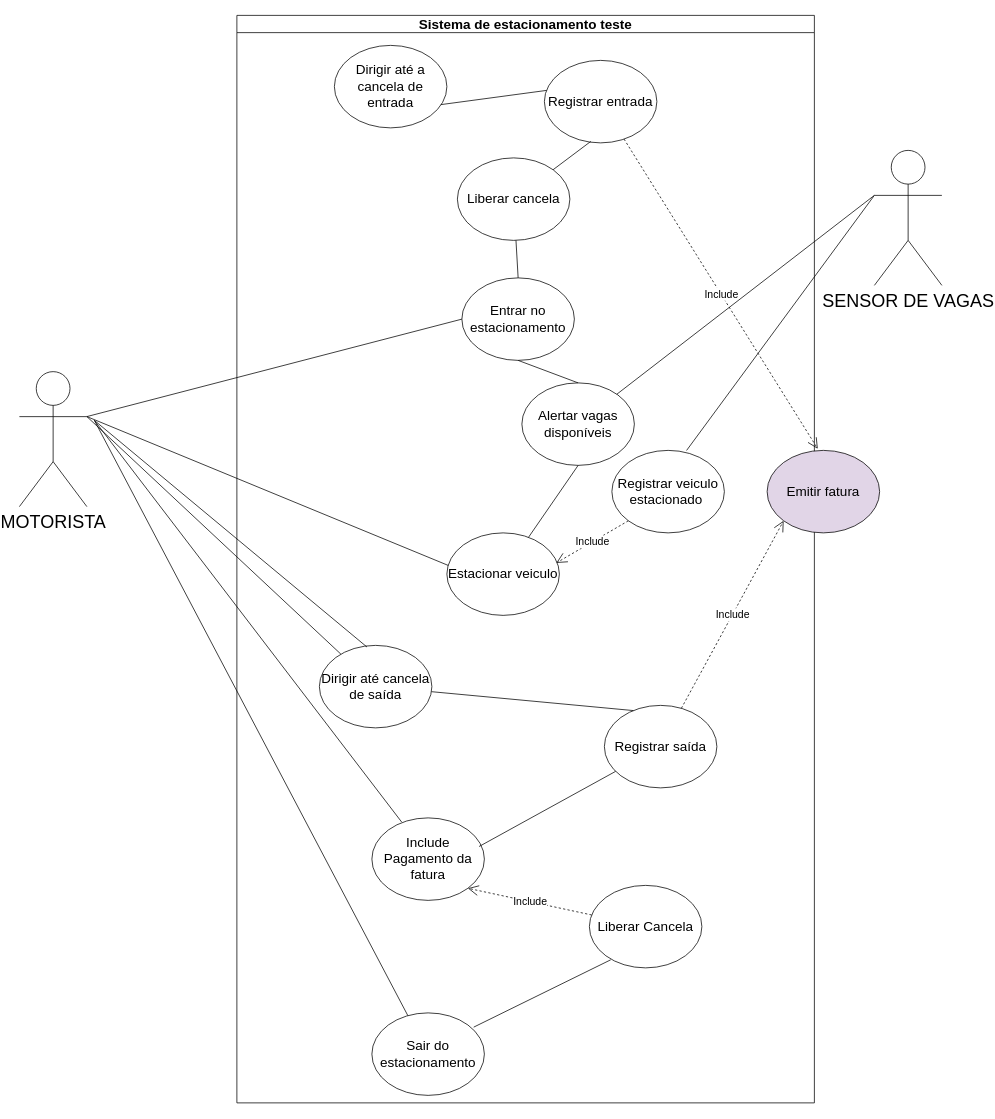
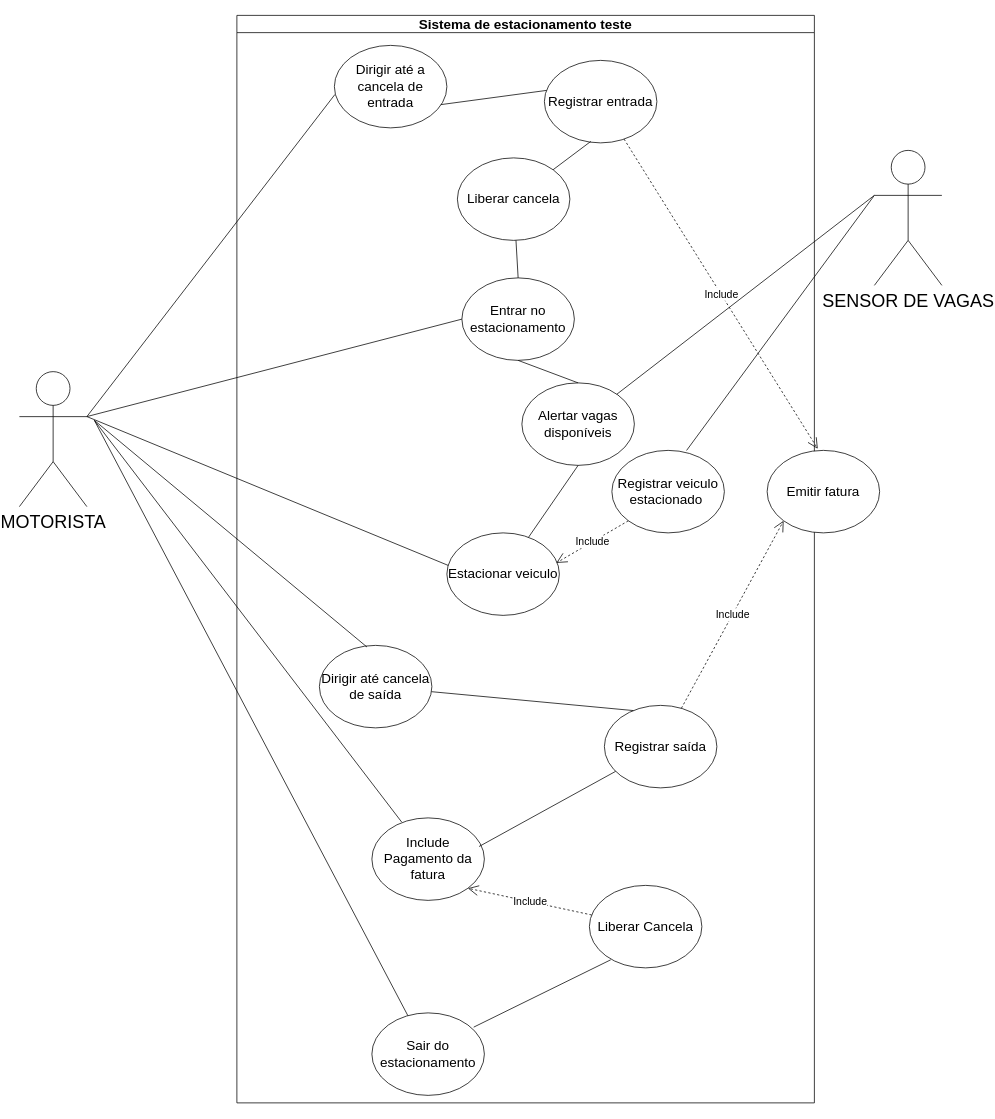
node "Emitir fatura": fillcolor #e1d5e7 -> #ffffff
edge "MOTORISTA" -- "Dirigir até cancela de saída": now "MOTORISTA" -- "Dirigir até a cancela de entrada"
